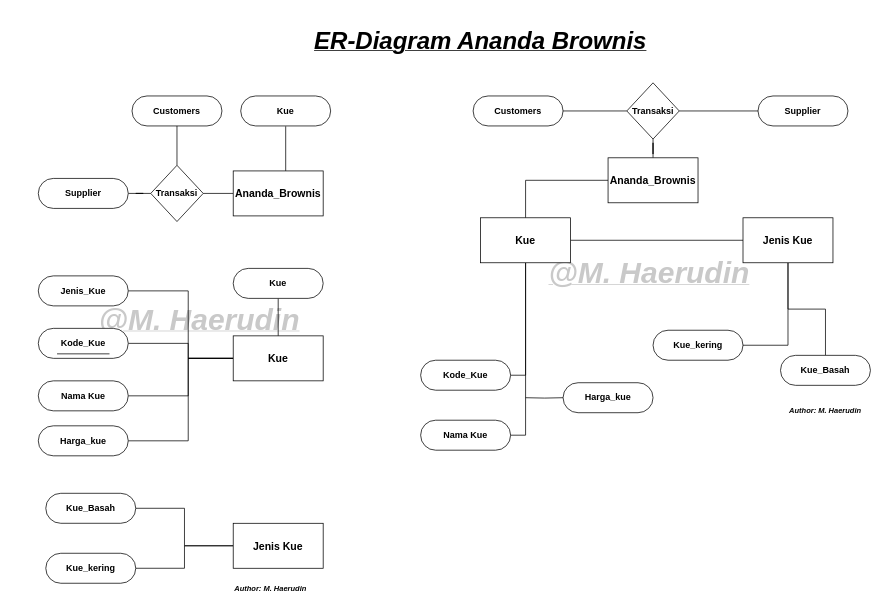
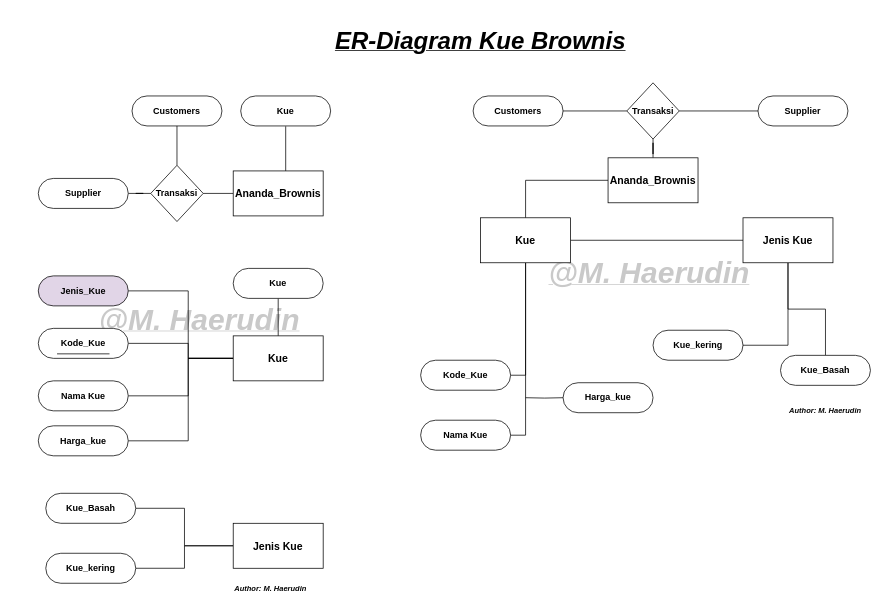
node "ER-Diagram Ananda Brownis": label "ER-Diagram Ananda Brownis" -> "ER-Diagram Kue Brownis"
node "Jenis_Kue": fillcolor #ffffff -> #e1d5e7
